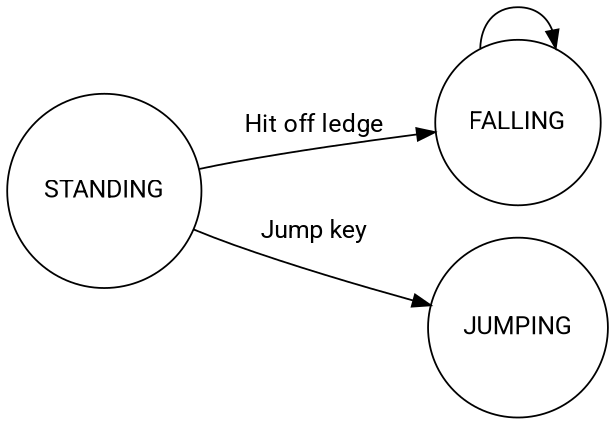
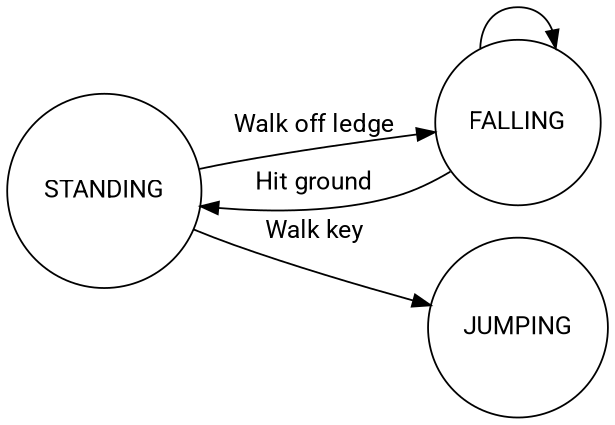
edge "STANDING" -> "FALLING": label "Hit off ledge" -> "Walk off ledge"
edge "FALLING" -> "STANDING": added, label "Hit ground"
edge "STANDING" -> "JUMPING": label "Jump key" -> "Walk key"
